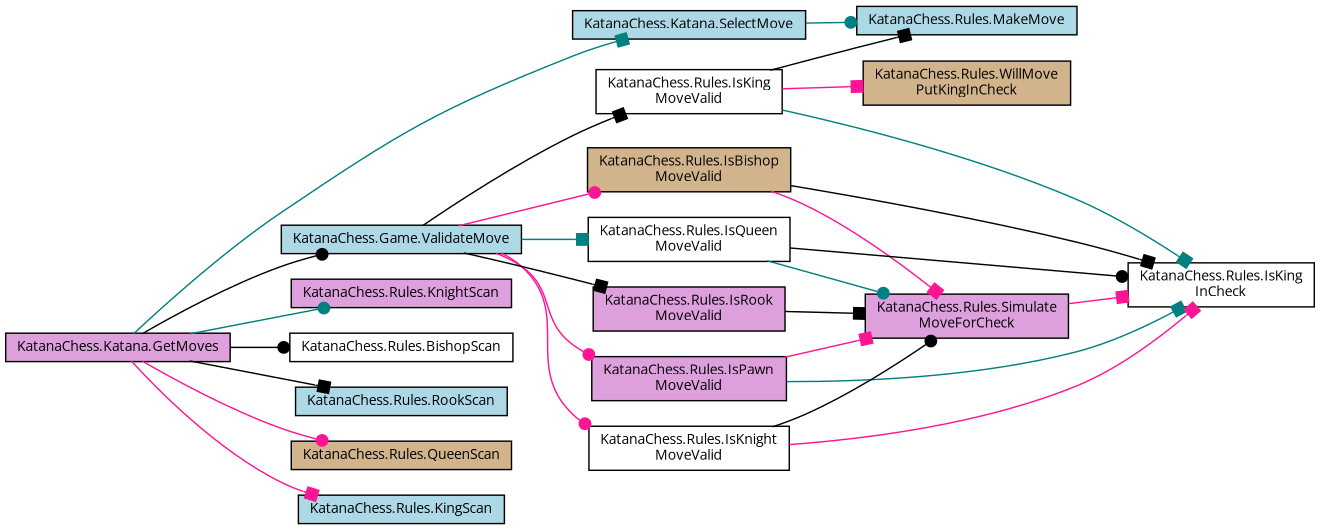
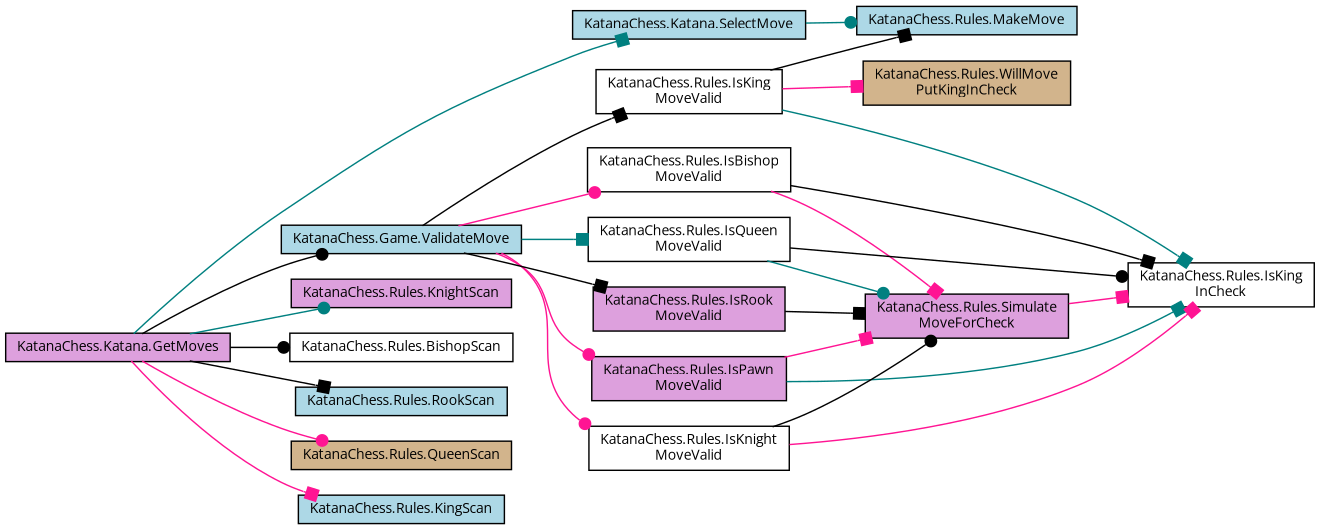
node "KatanaChess.Rules.IsBishop MoveValid": fillcolor tan -> white
